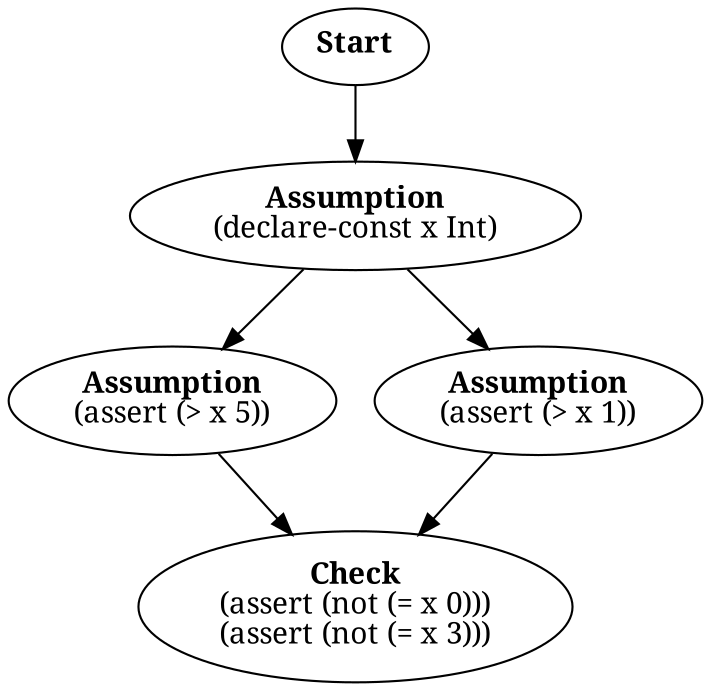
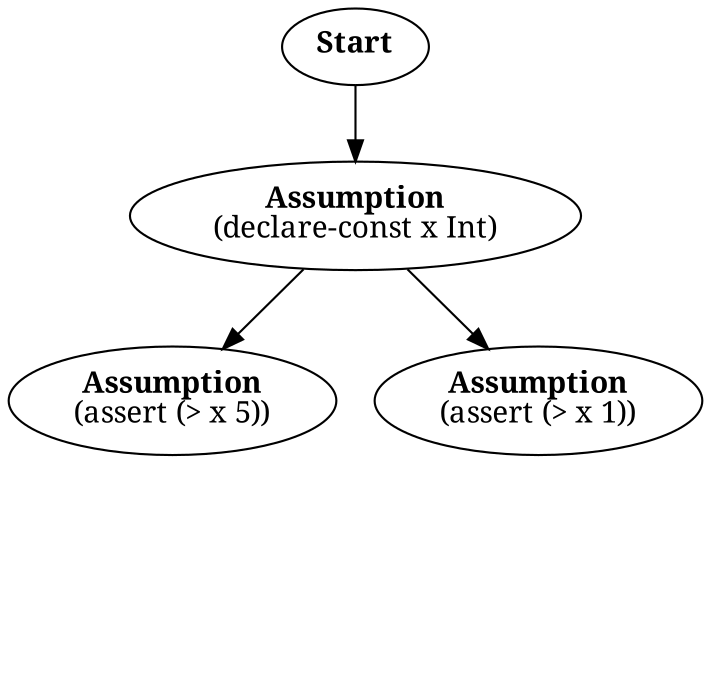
node "Check": removed
